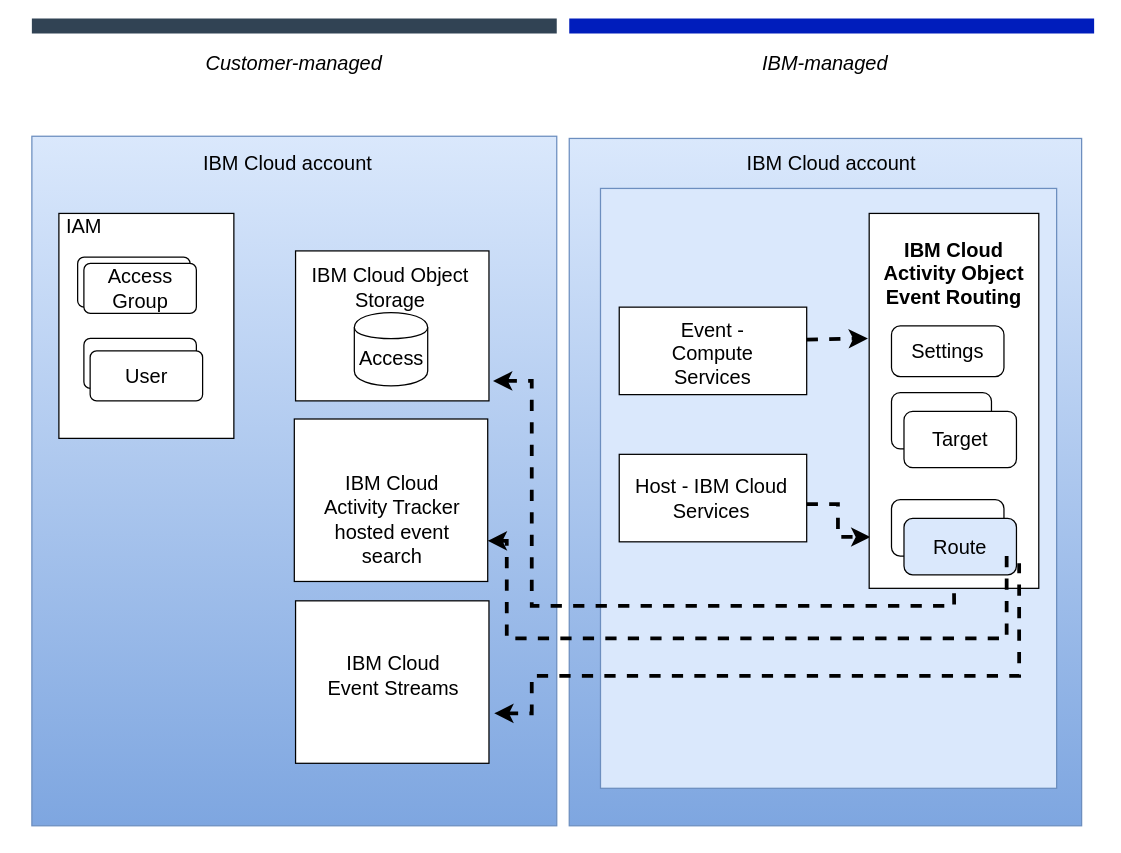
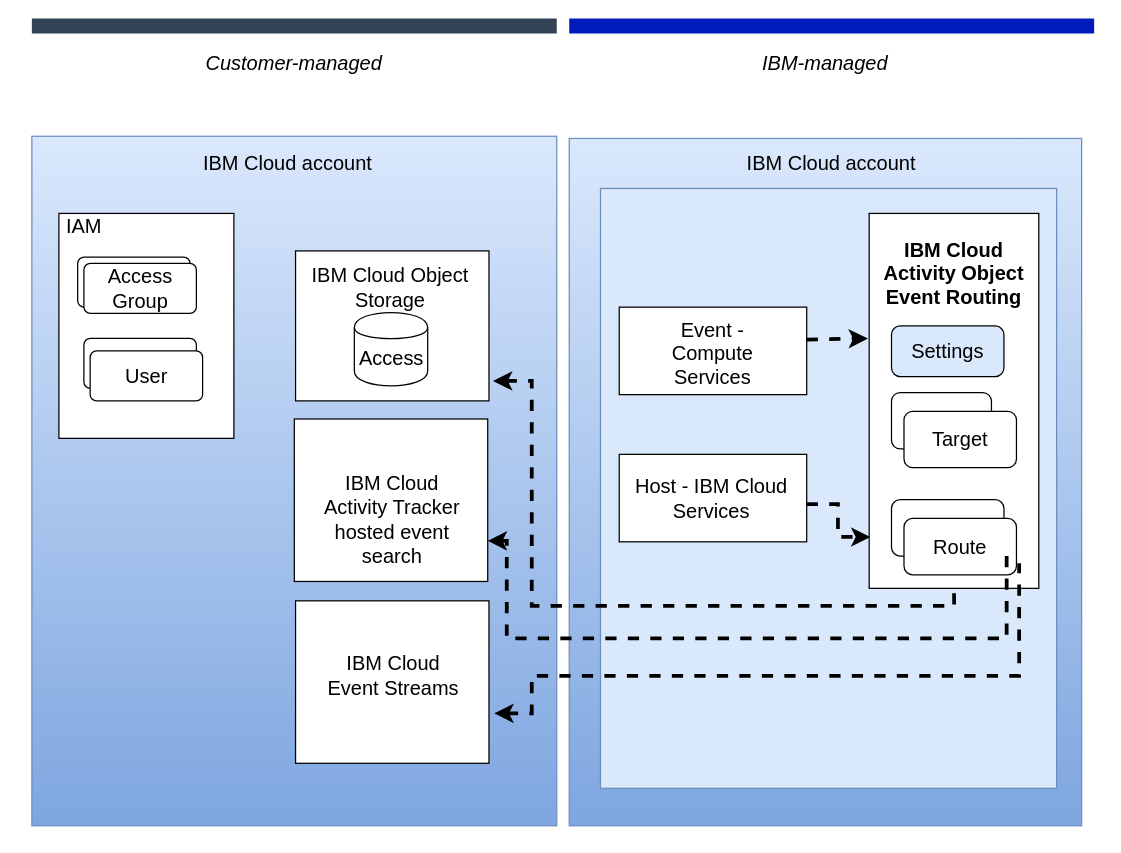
node "Settings": fillcolor #ffffff -> #dae8fc
node "Route": fillcolor #dae8fc -> #ffffff
